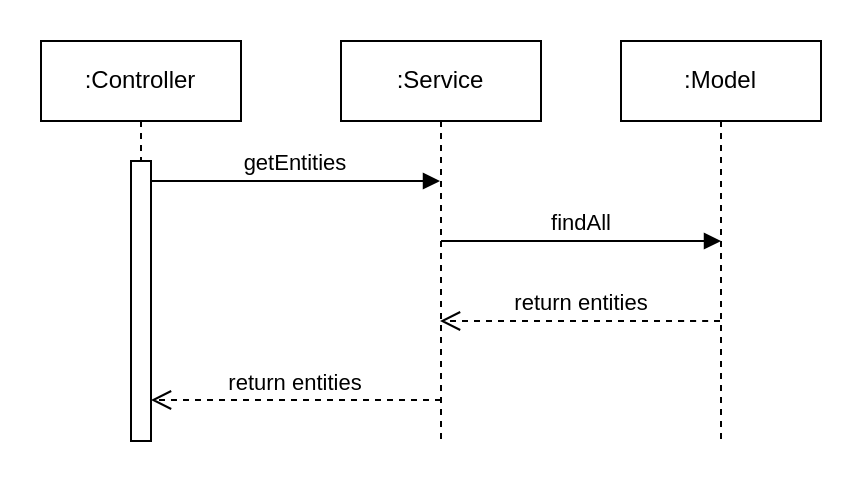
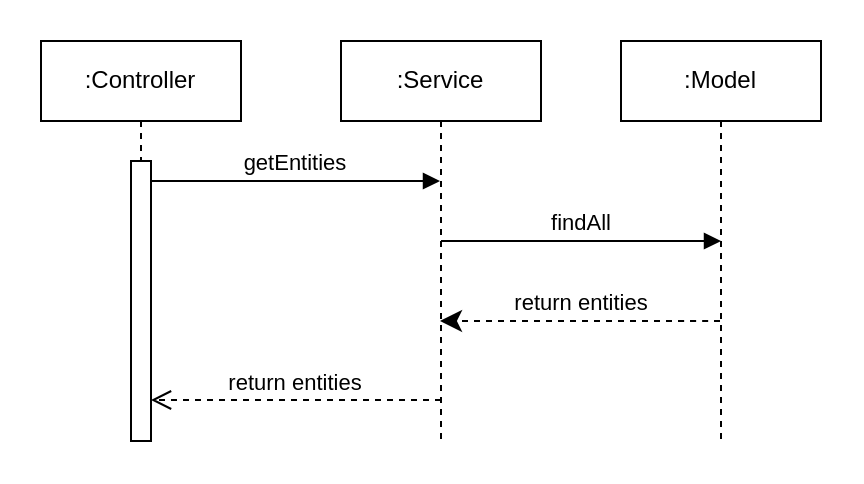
edge ":Model" -> ":Service": arrowhead open -> classic
